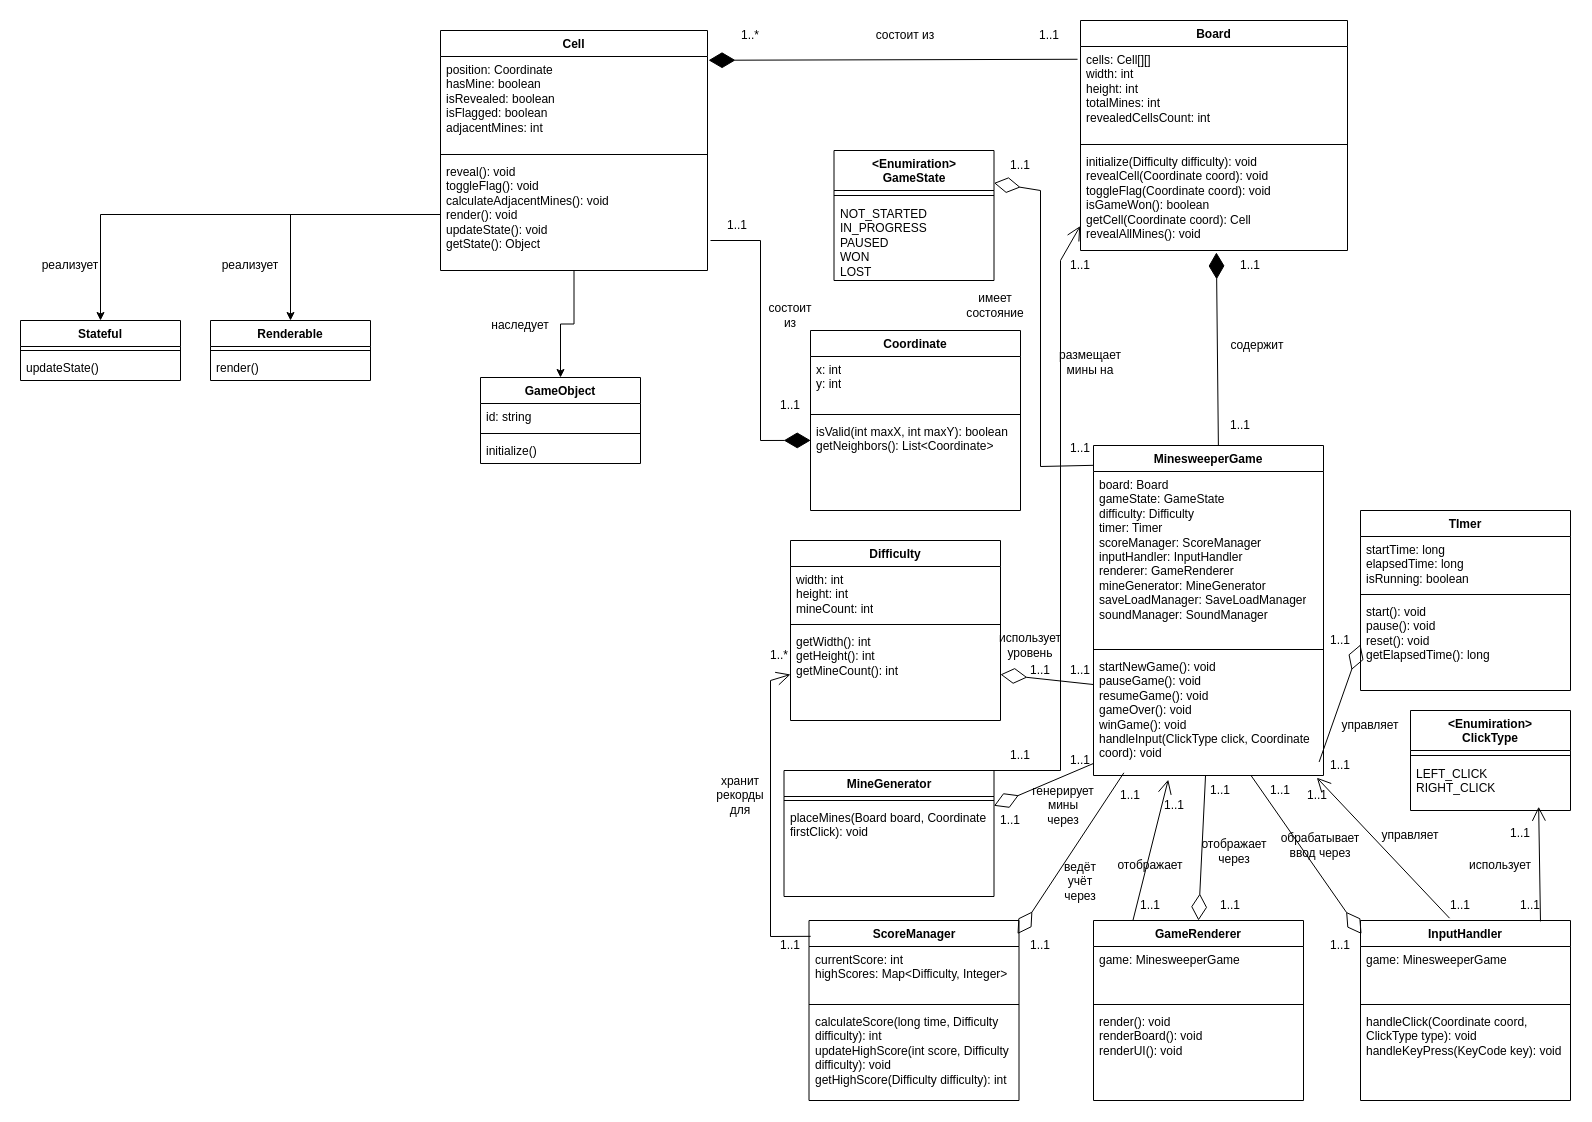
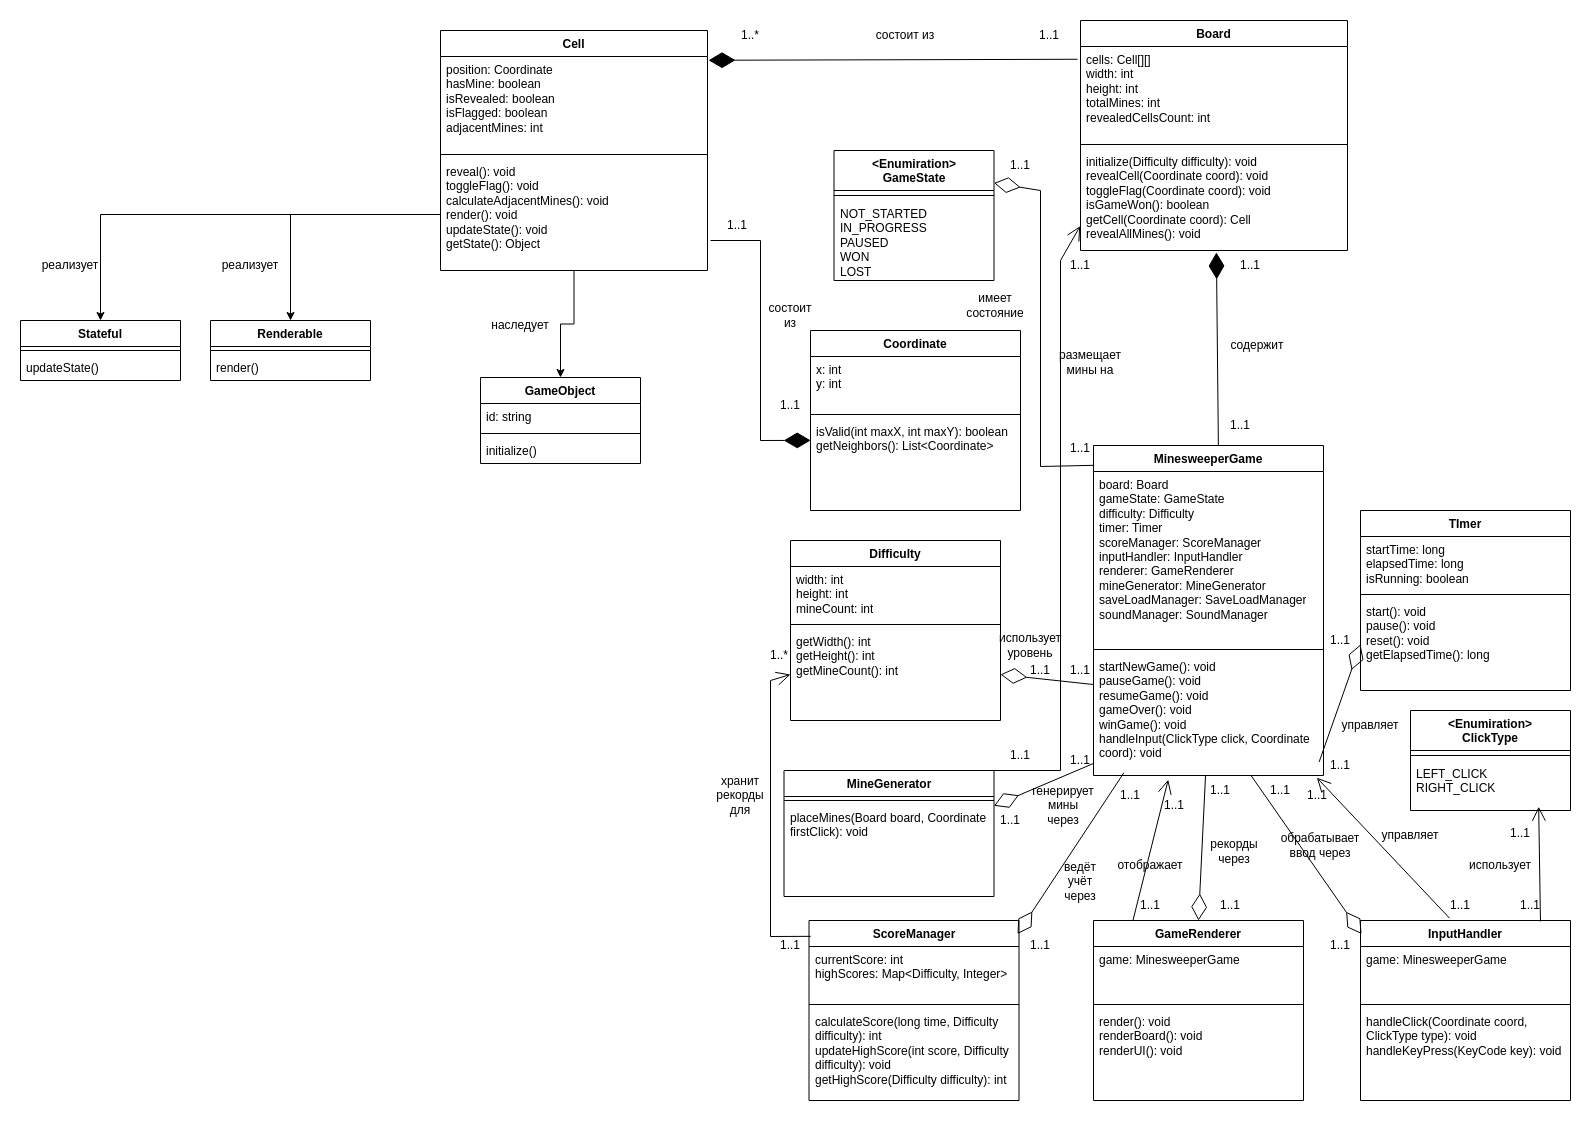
node "отображает через": label "отображает через" -> "рекорды через"
